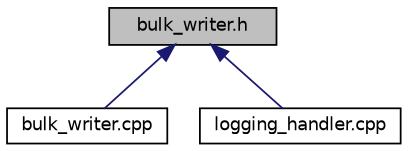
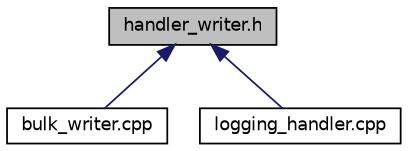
node "bulk_writer.h": label "bulk_writer.h" -> "handler_writer.h"
